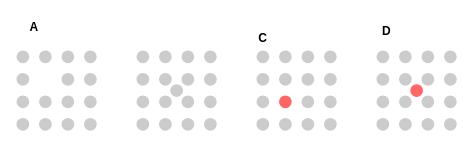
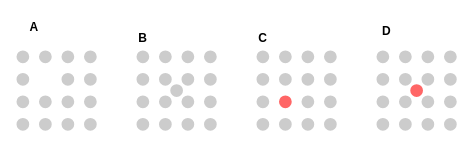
node "B": added
